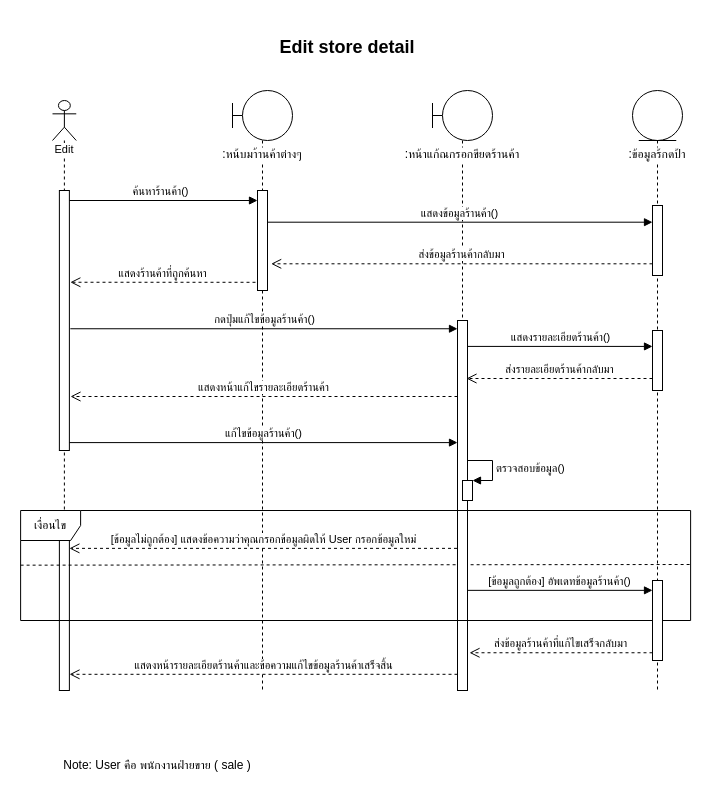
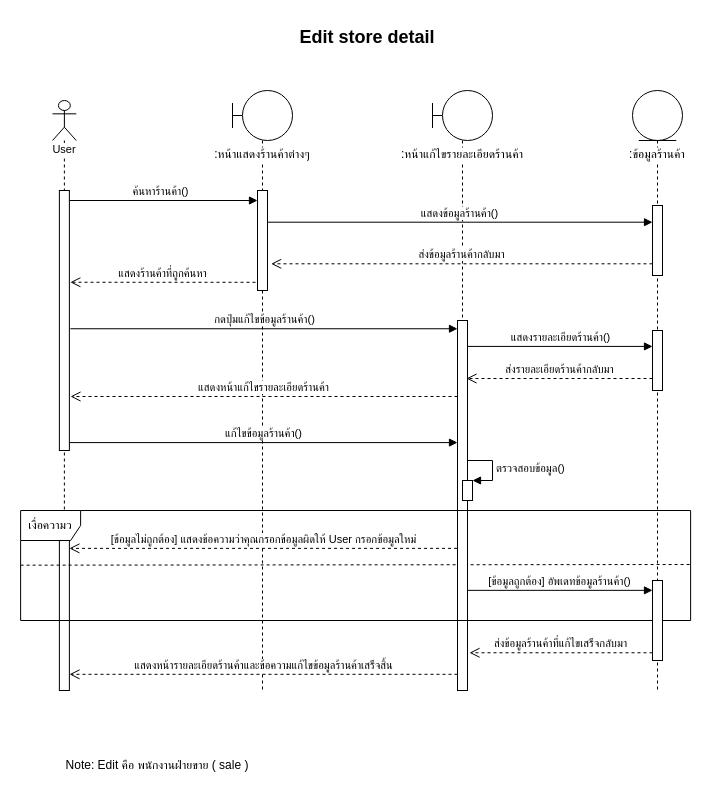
node "Edit store detail": moved (348, 46) -> (368, 36)
node "Edit": label "Edit" -> "User"
node ":หน้บมา้านค้าต่างๆ": label ":หน้บมา้านค้าต่างๆ" -> ":หน้าแสดงร้านค้าต่างๆ"
node ":หน้าแก้ณกรอกขียดร้านค้า": label ":หน้าแก้ณกรอกขียดร้านค้า" -> ":หน้าแก้ไขรายละเอียดร้านค้า"
node ":ข้อมูลร้กดป้า": label ":ข้อมูลร้กดป้า" -> ":ข้อมูลร้านค้า"
node "เงื่อนไข": label "เงื่อนไข" -> "เงื่อความว"
node "Note: User คือ พนักงานฝ่ายขาย ( sale )": label "Note: User คือ พนักงานฝ่ายขาย ( sale )" -> "Note: Edit คือ พนักงานฝ่ายขาย ( sale )"
